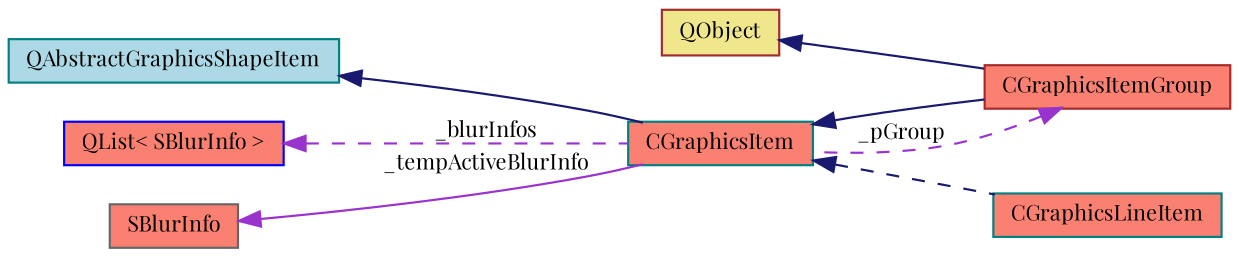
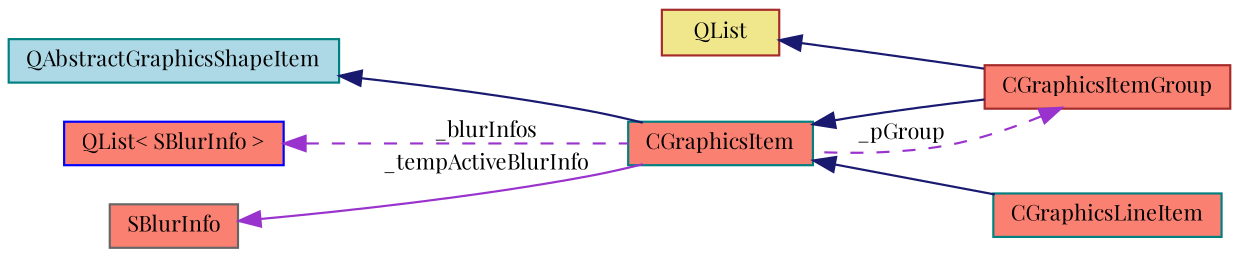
node "QObject": label "QObject" -> "QList"
edge "CGraphicsLineItem" -> "CGraphicsItem": style dashed -> solid
